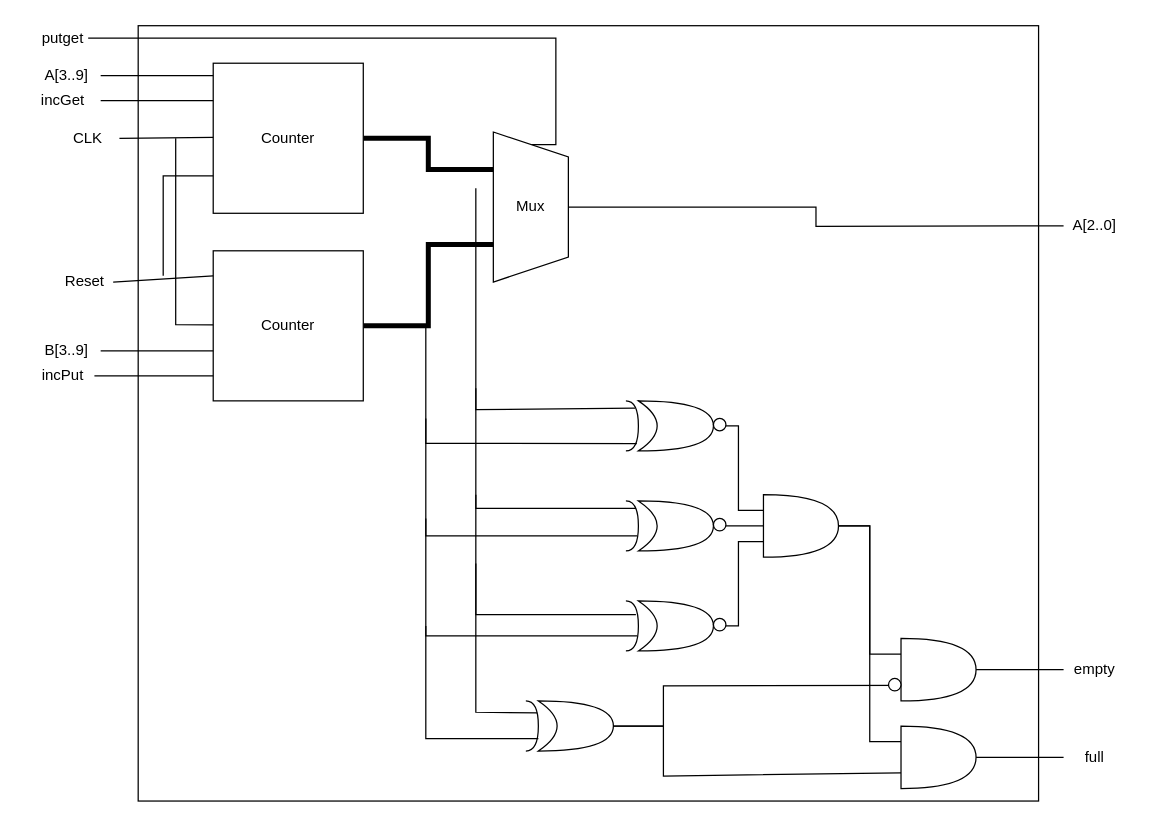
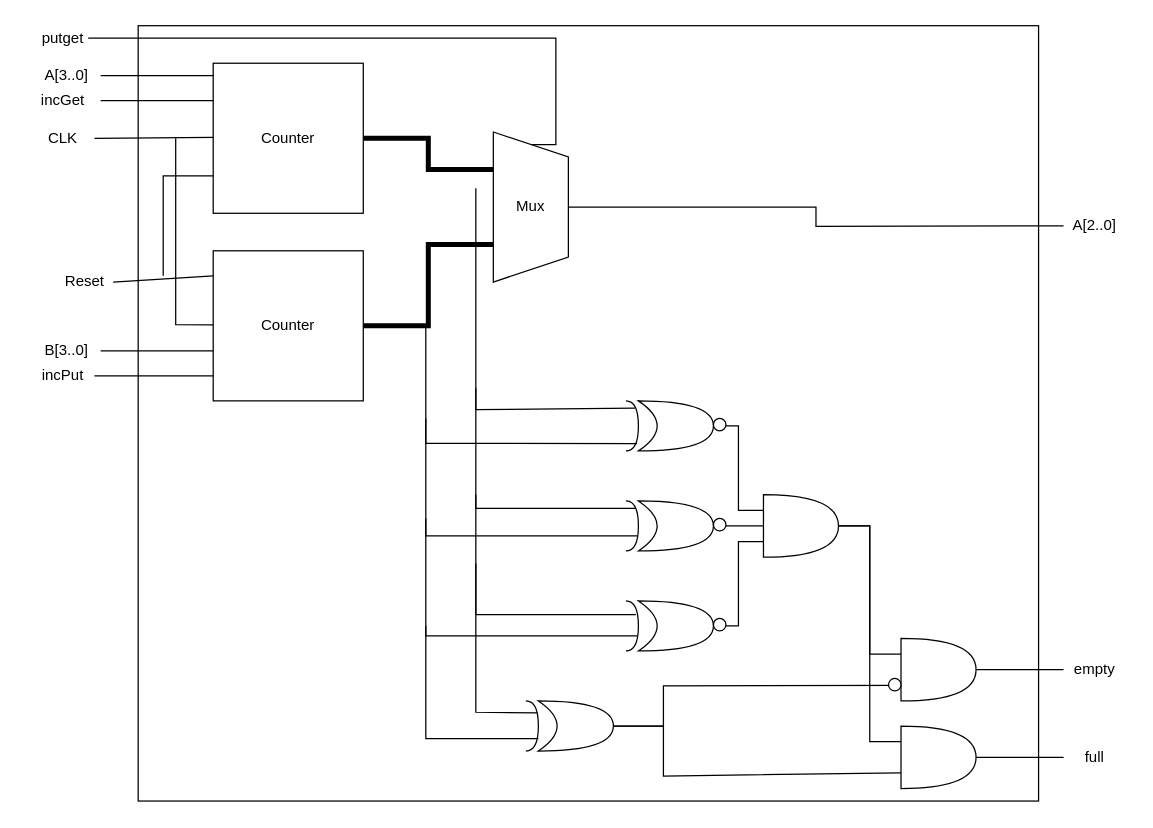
node "A[3..9]": label "A[3..9]" -> "A[3..0]"
node "CLK": moved (88, 138) -> (63, 138)
node "B[3..9]": label "B[3..9]" -> "B[3..0]"
